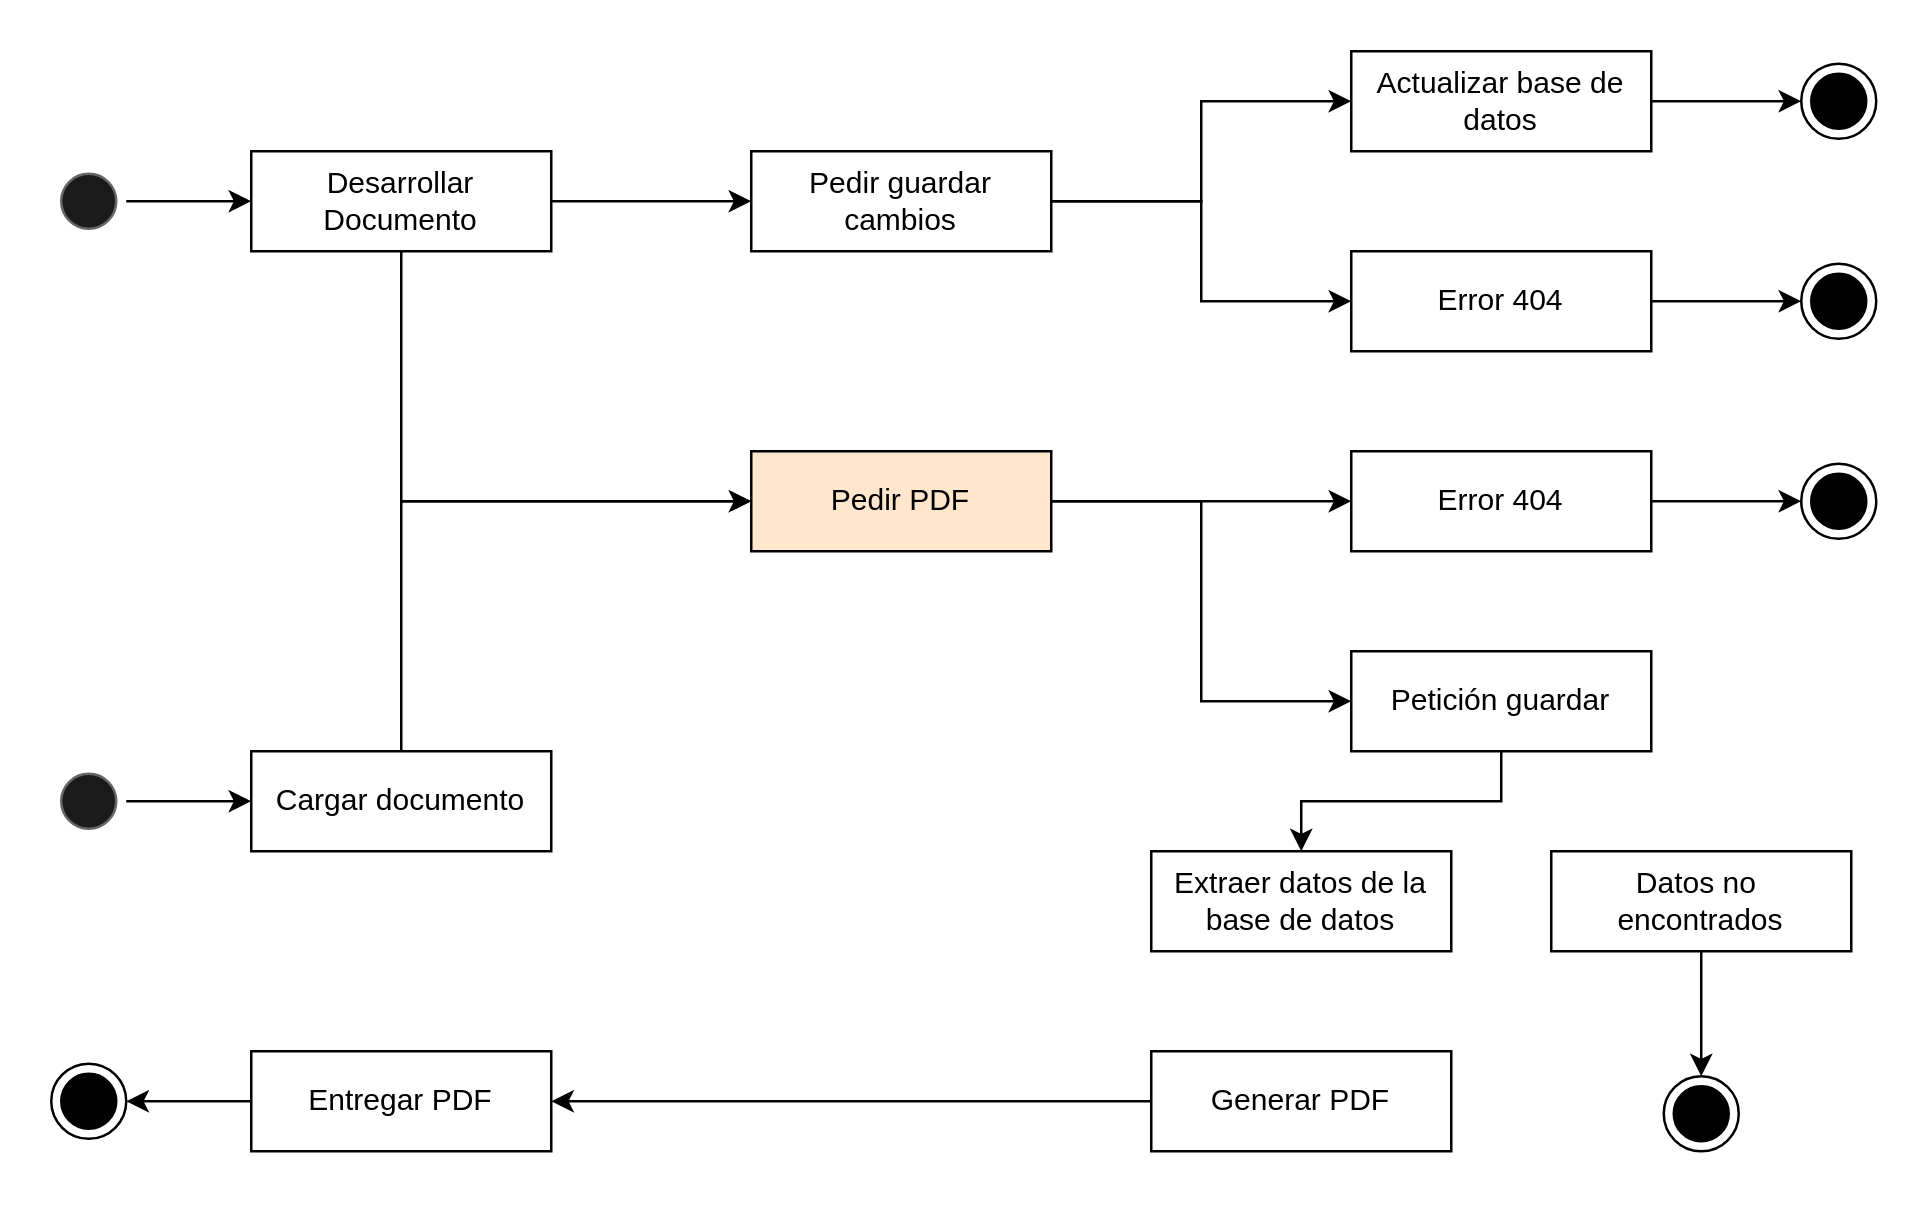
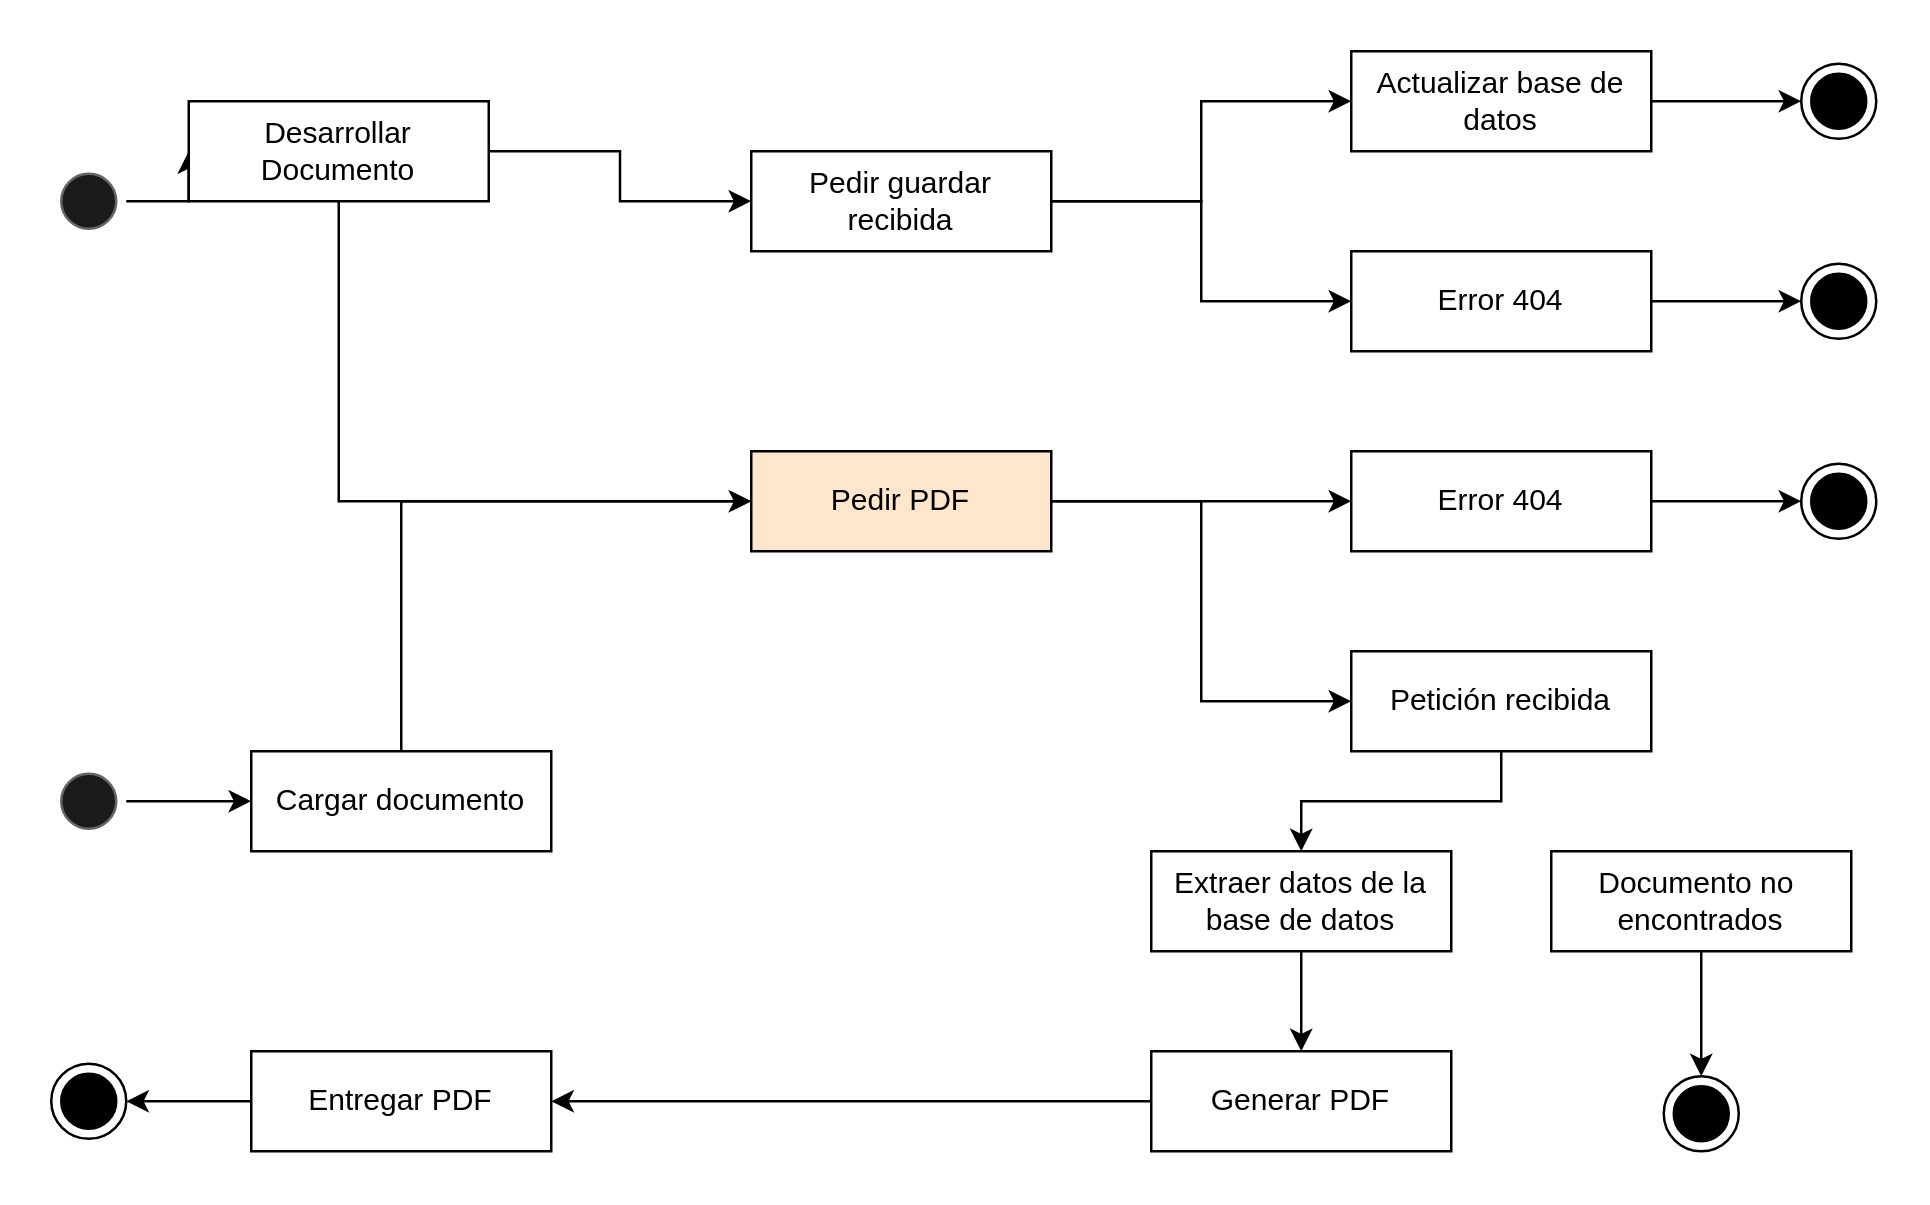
node "Desarrollar Documento": moved (401, 201) -> (339, 151)
node "Pedir guardar cambios": label "Pedir guardar cambios" -> "Pedir guardar recibida"
node "Petición guardar": label "Petición guardar" -> "Petición recibida"
node "Datos no encontrados": label "Datos no encontrados" -> "Documento no encontrados"
edge "Extraer datos de la base de datos" -> "Generar PDF": added
